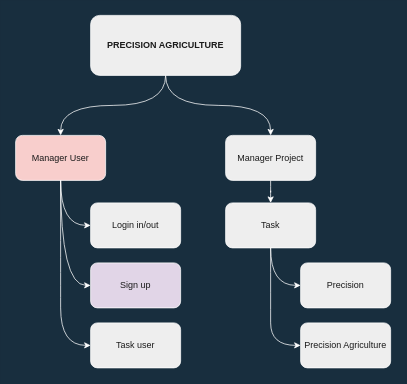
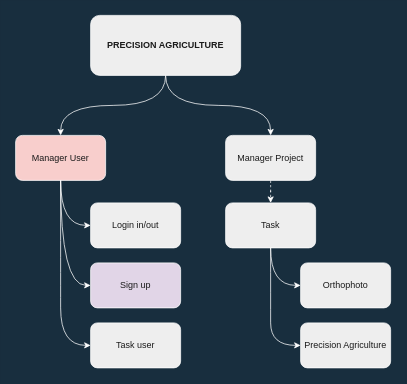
edge "Manager Project" -> "Task": style solid -> dashed
node "Precision": label "Precision" -> "Orthophoto"
